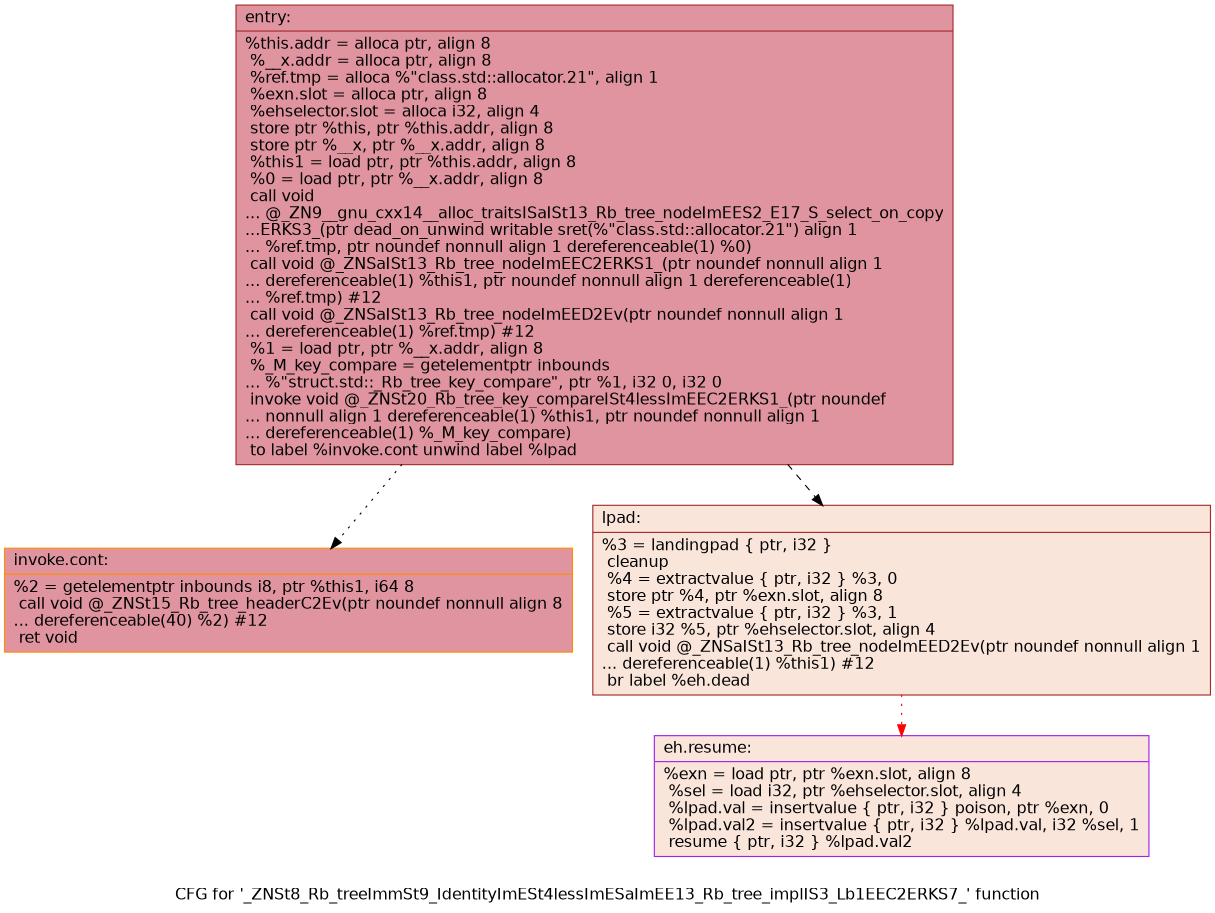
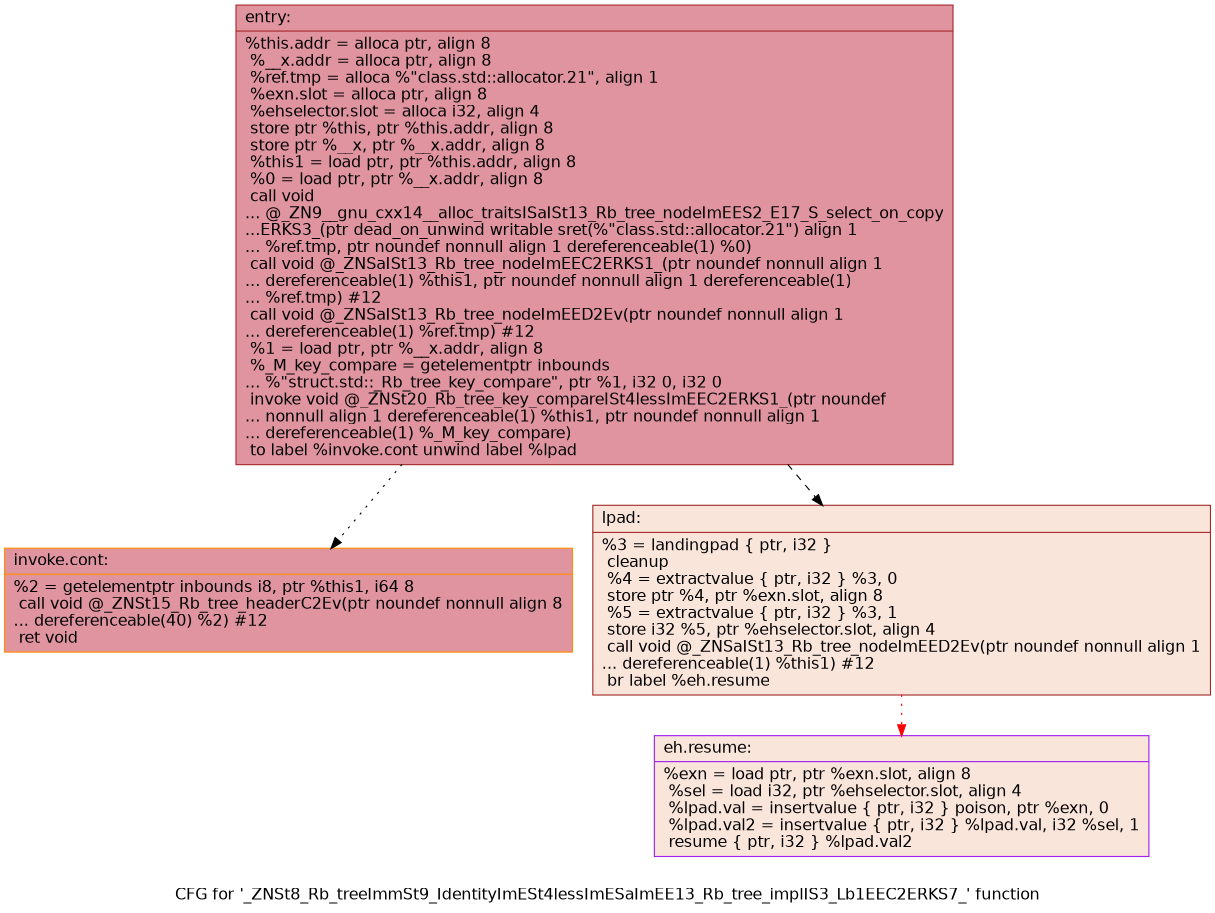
node "lpad:": text "br label %eh.dead" -> "br label %eh.resume"
